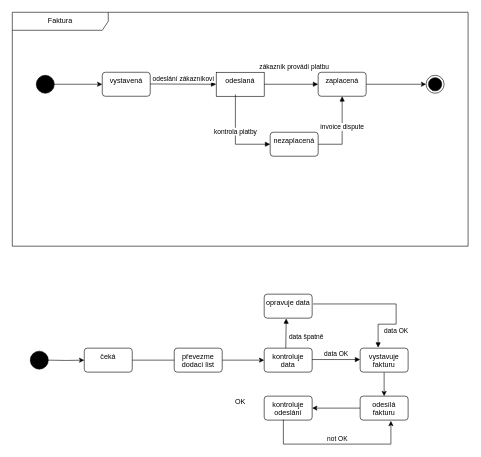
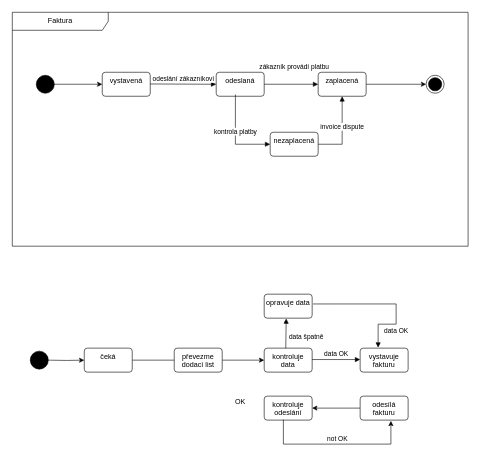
node "odeslaná": shape rectangle -> rounded rectangle
edge "vystavuje fakturu" -> "odesílá fakturu": removed
